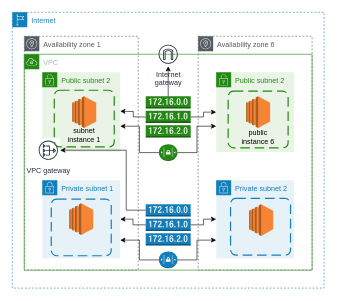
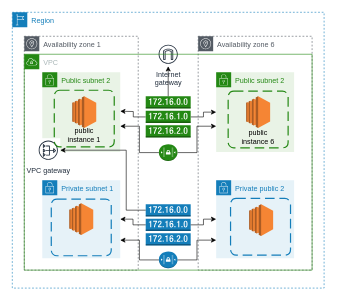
node "Internet": label "Internet" -> "Region"
node "subnet instance 1": label "subnet instance 1" -> "public instance 1"
node "Private subnet 2": label "Private subnet 2" -> "Private public 2"
